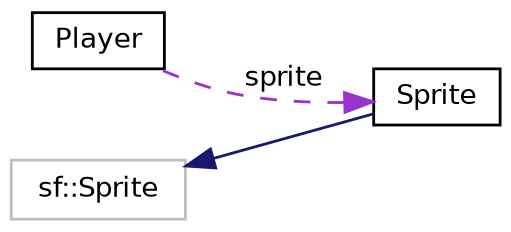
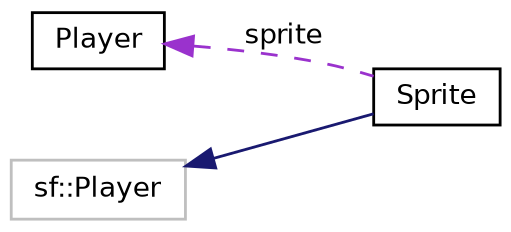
edge "Player" -> "Sprite": reversed
node "sf::Sprite": label "sf::Sprite" -> "sf::Player"
